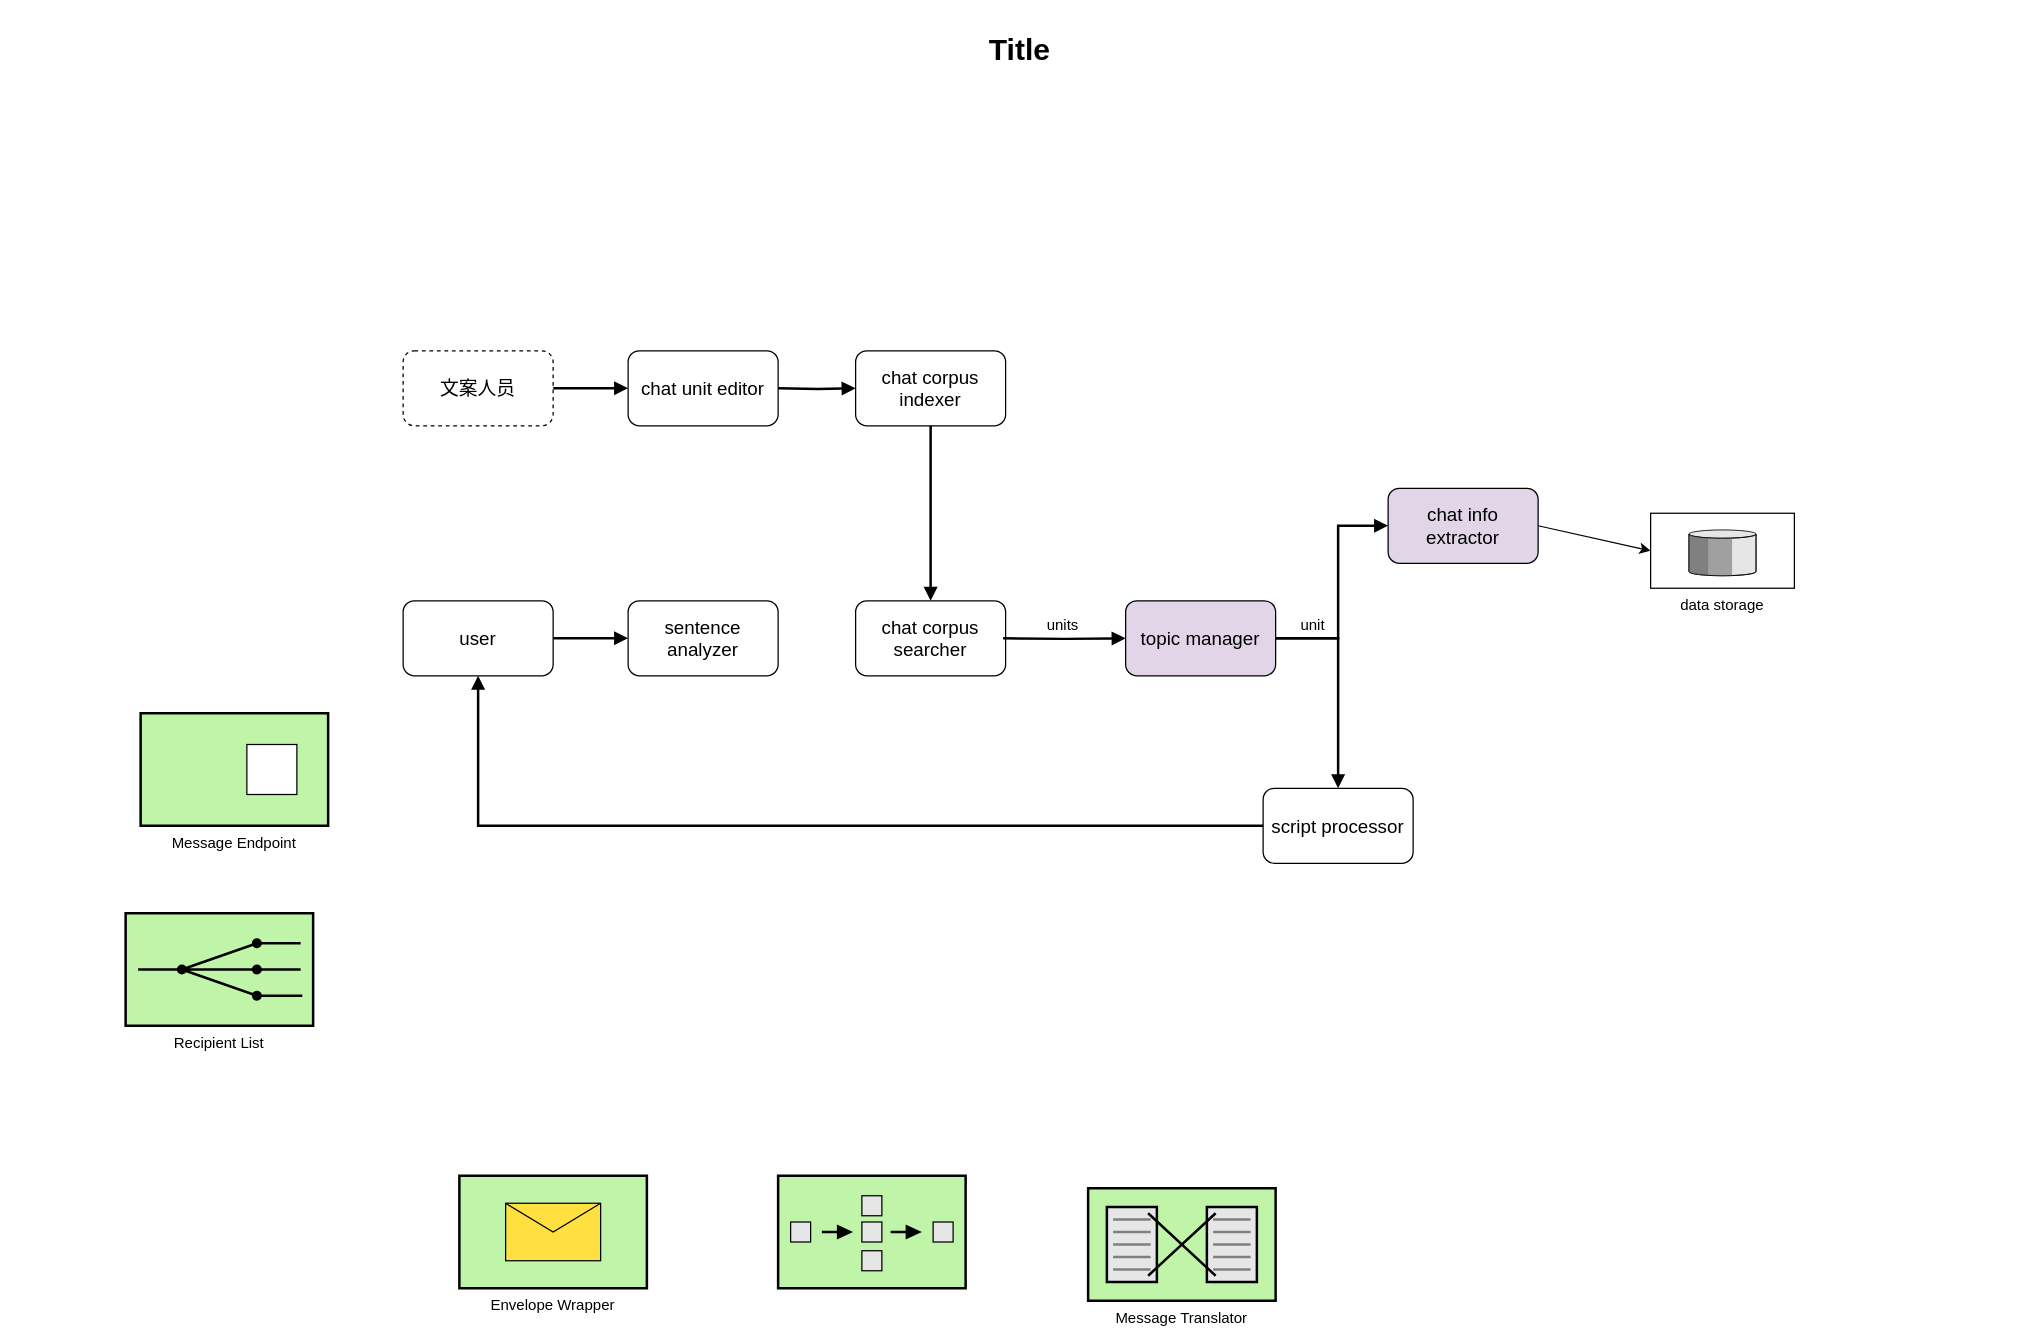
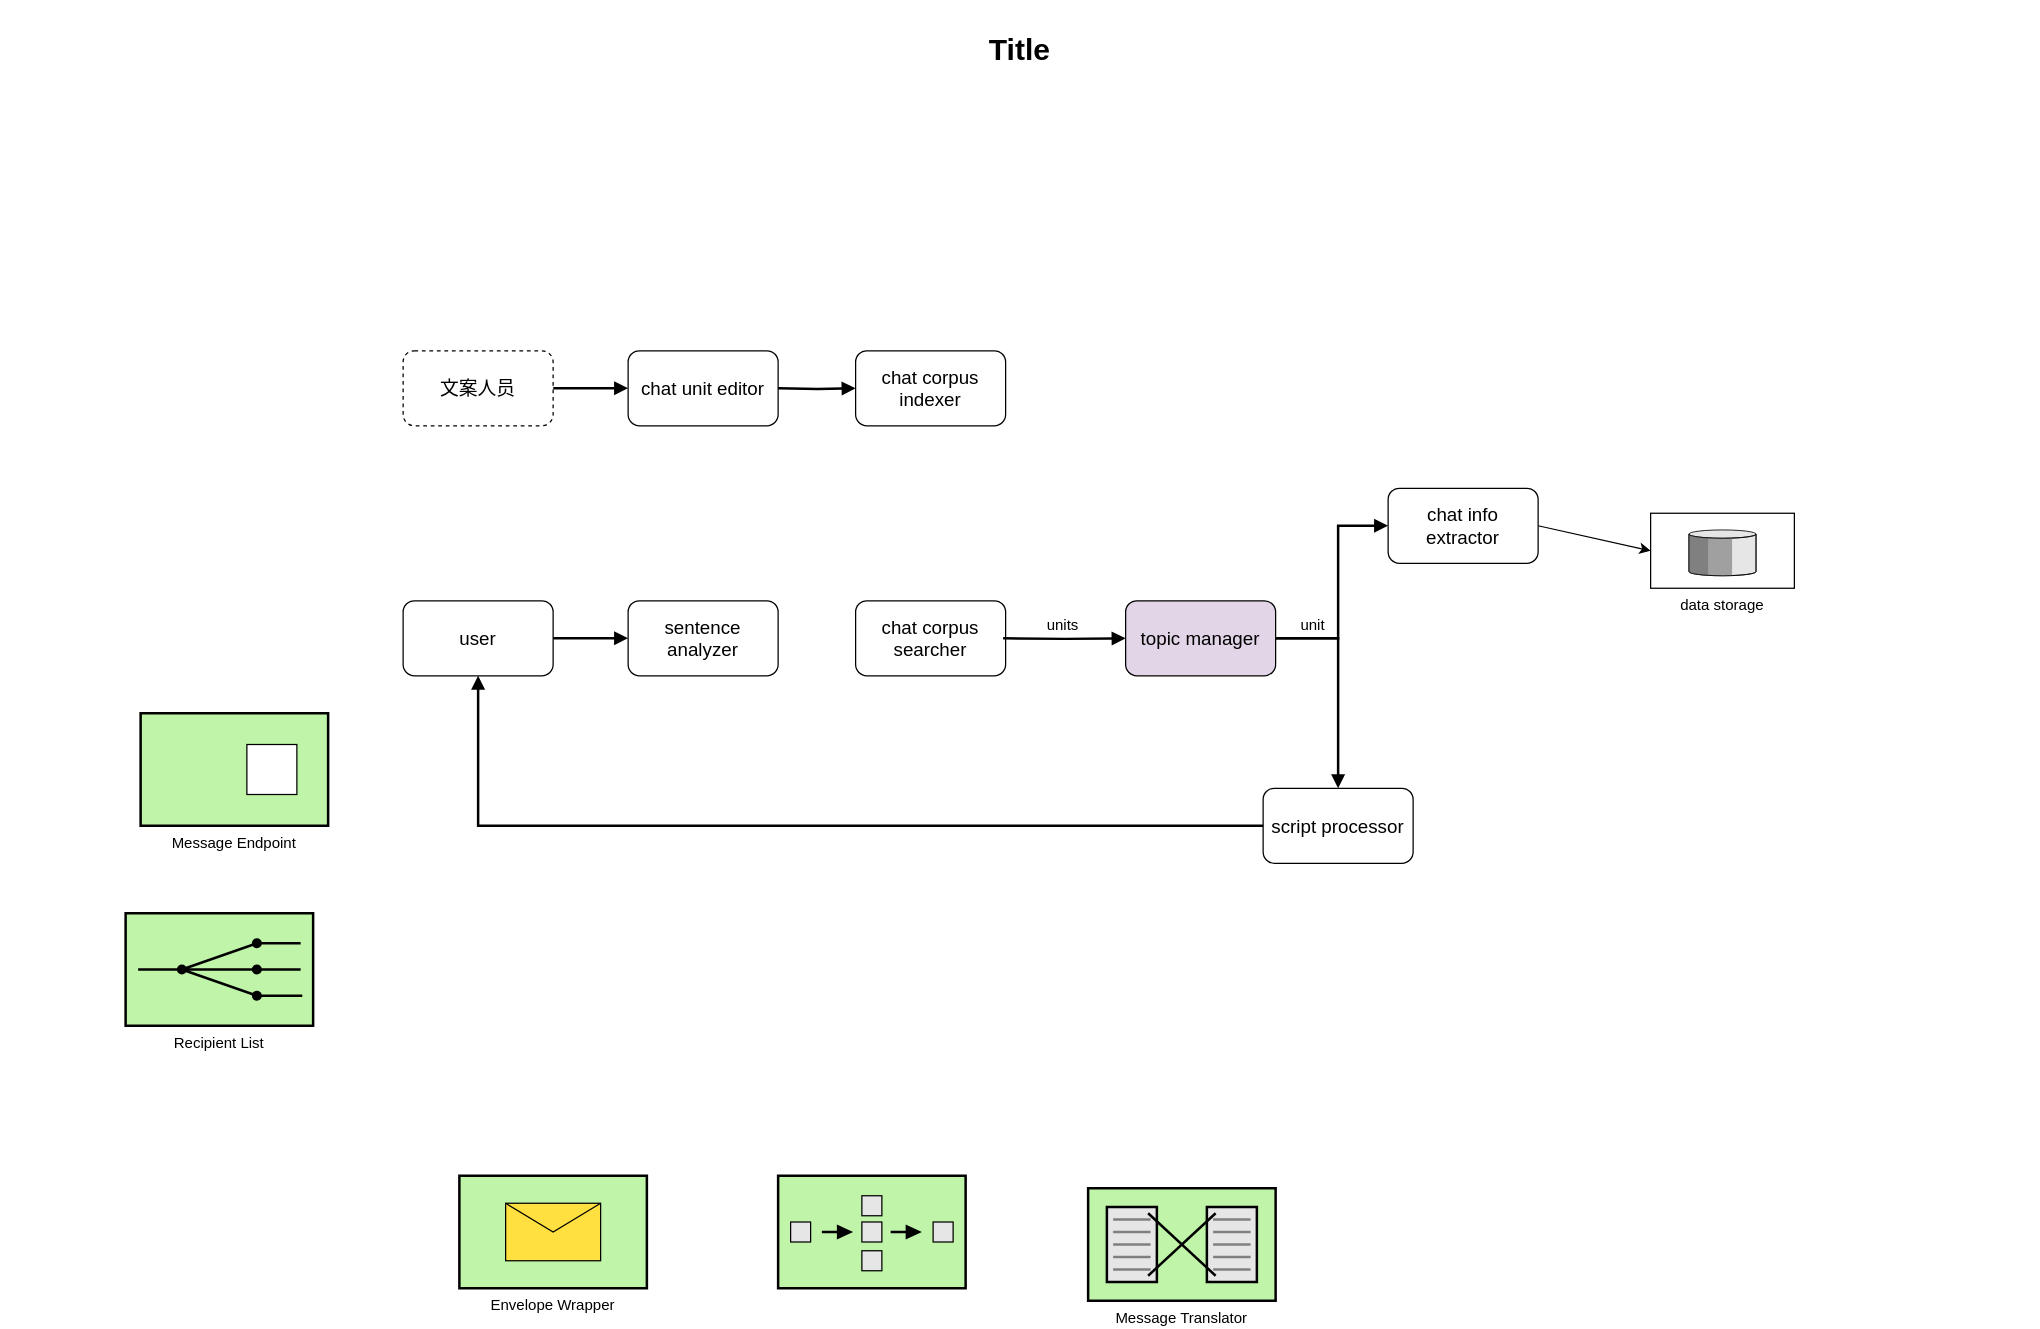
edge "chat corpus indexer" -> "chat corpus searcher": removed
node "chat info extractor": fillcolor #e1d5e7 -> #ffffff
